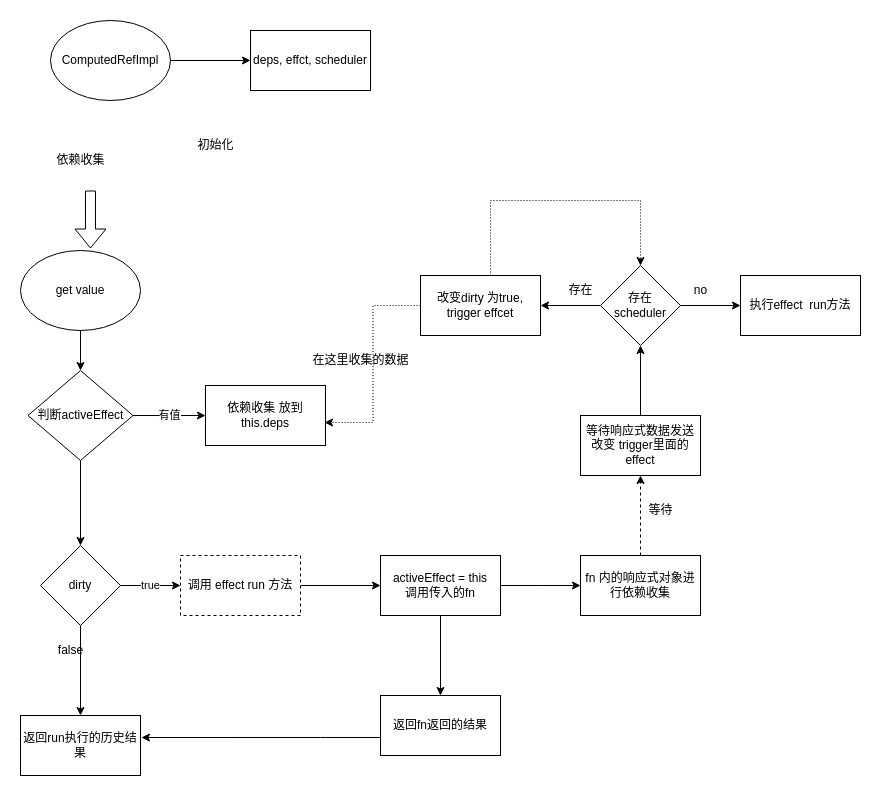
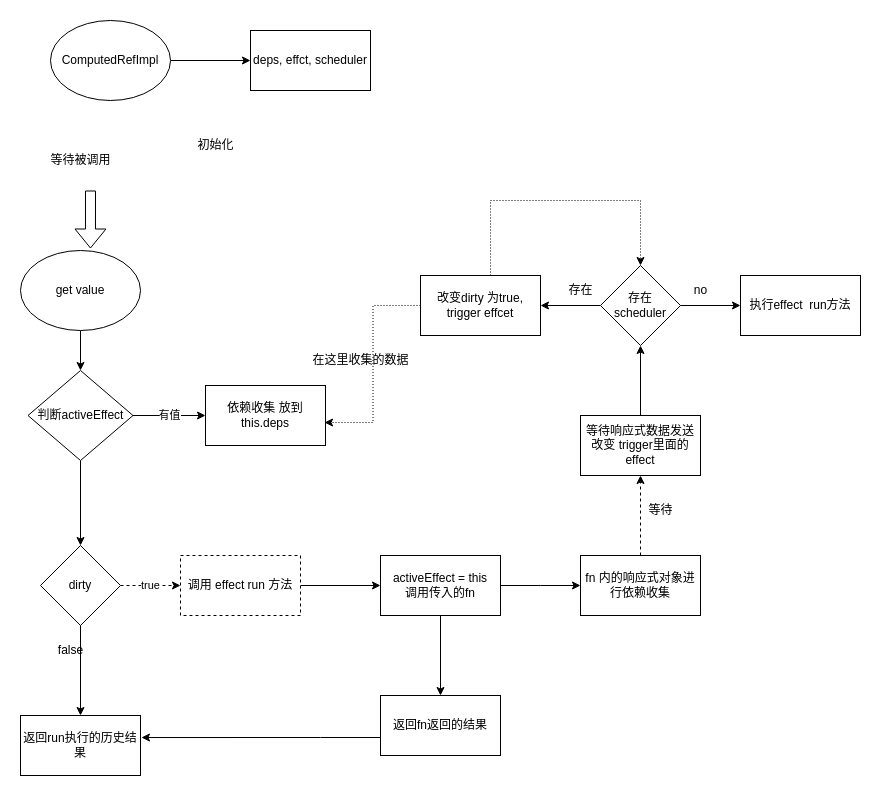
node "依赖收集": label "依赖收集" -> "等待被调用"
edge "dirty" -> "调用 effect run 方法": style solid -> dashed
